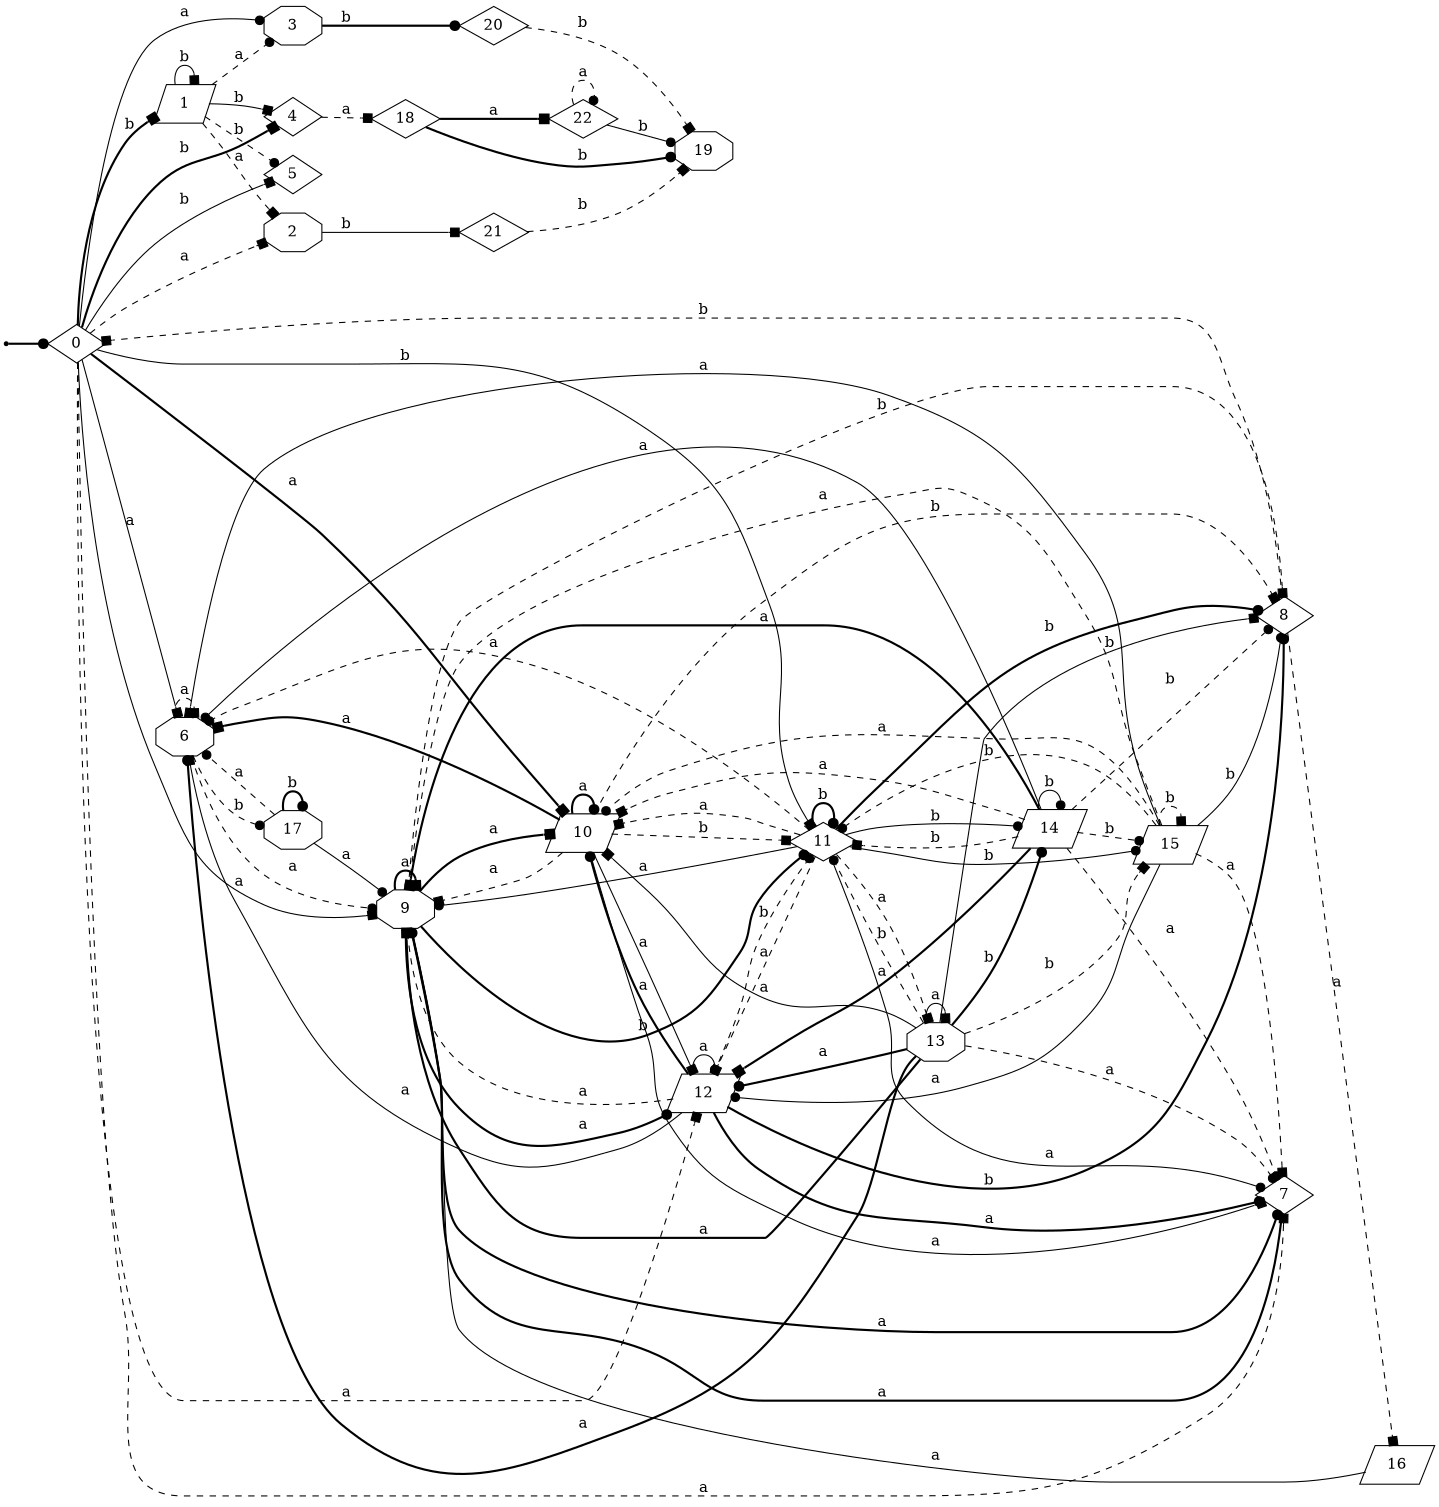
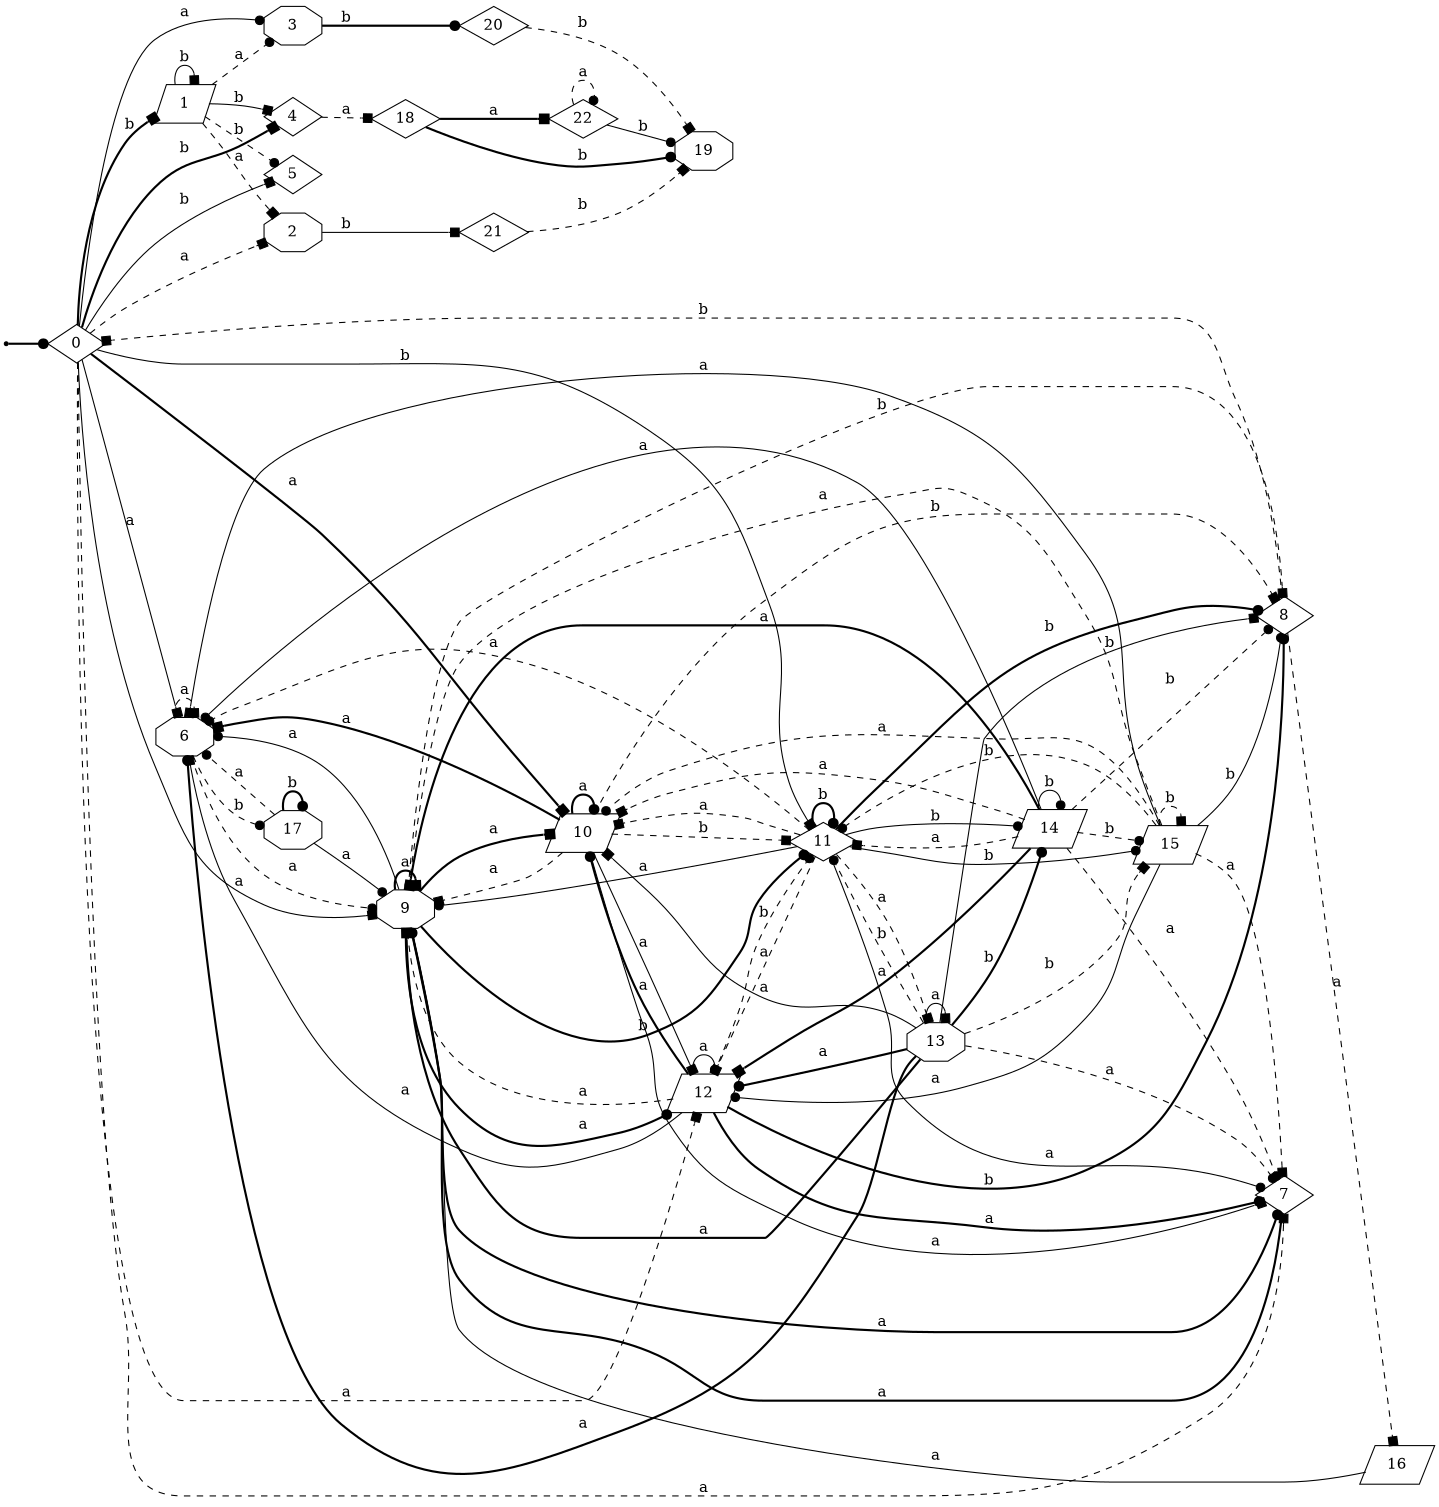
edge "9" -> "6": added, label "a"
edge "14" -> "11": label "b" -> "a"
